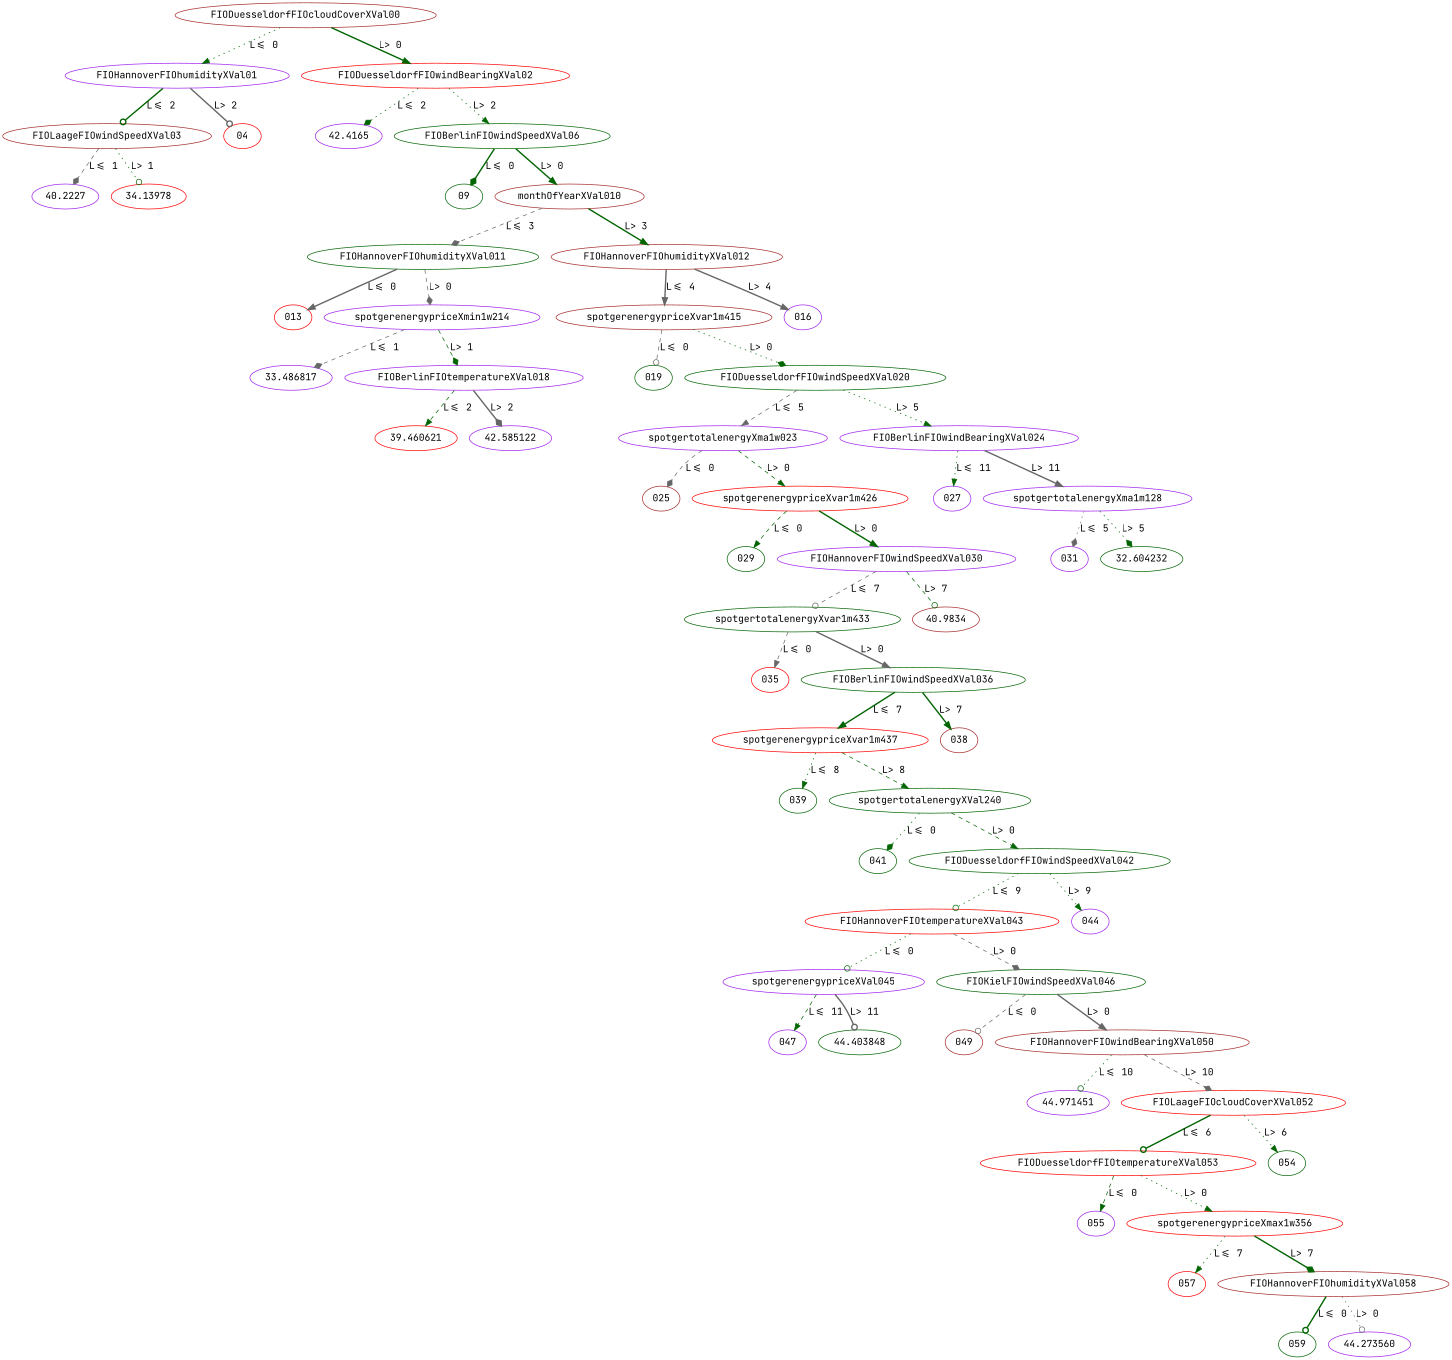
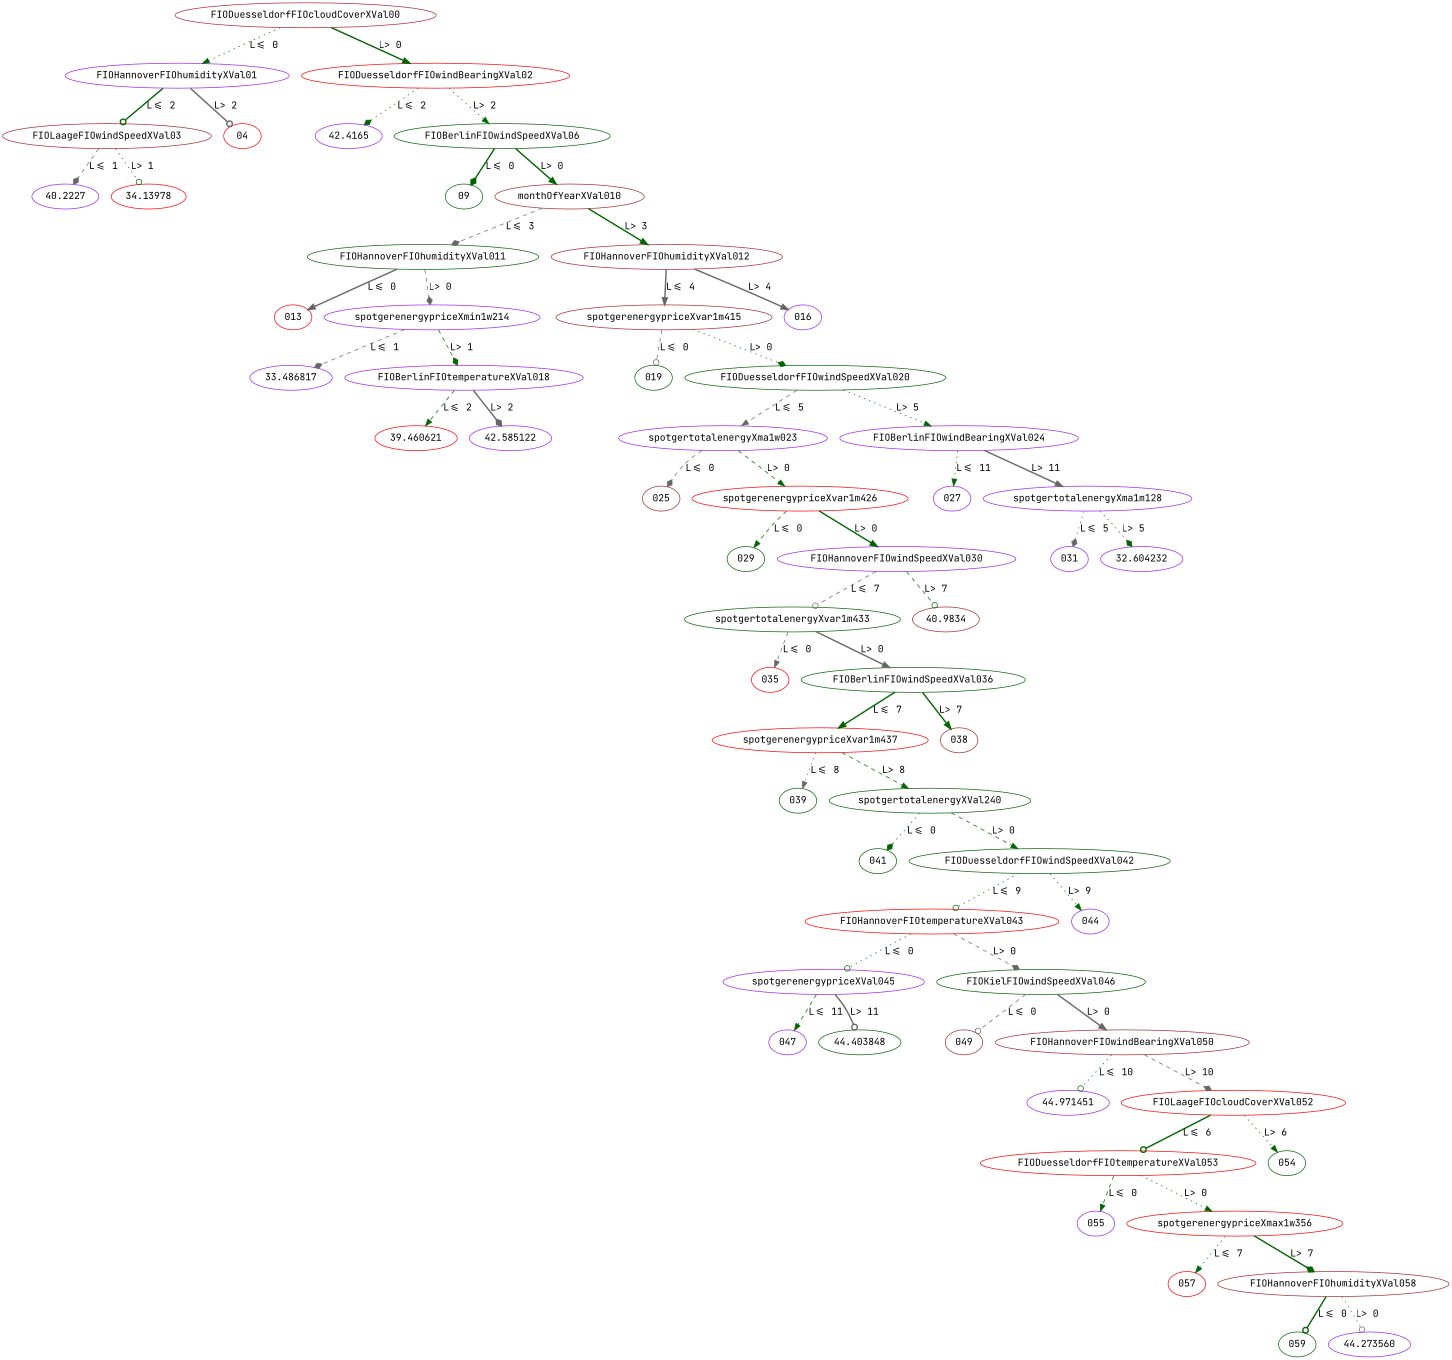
node "32.604232": color darkgreen -> purple
edge "spotgerenergypriceXvar1m437" -> "039": color darkgreen -> gray40
